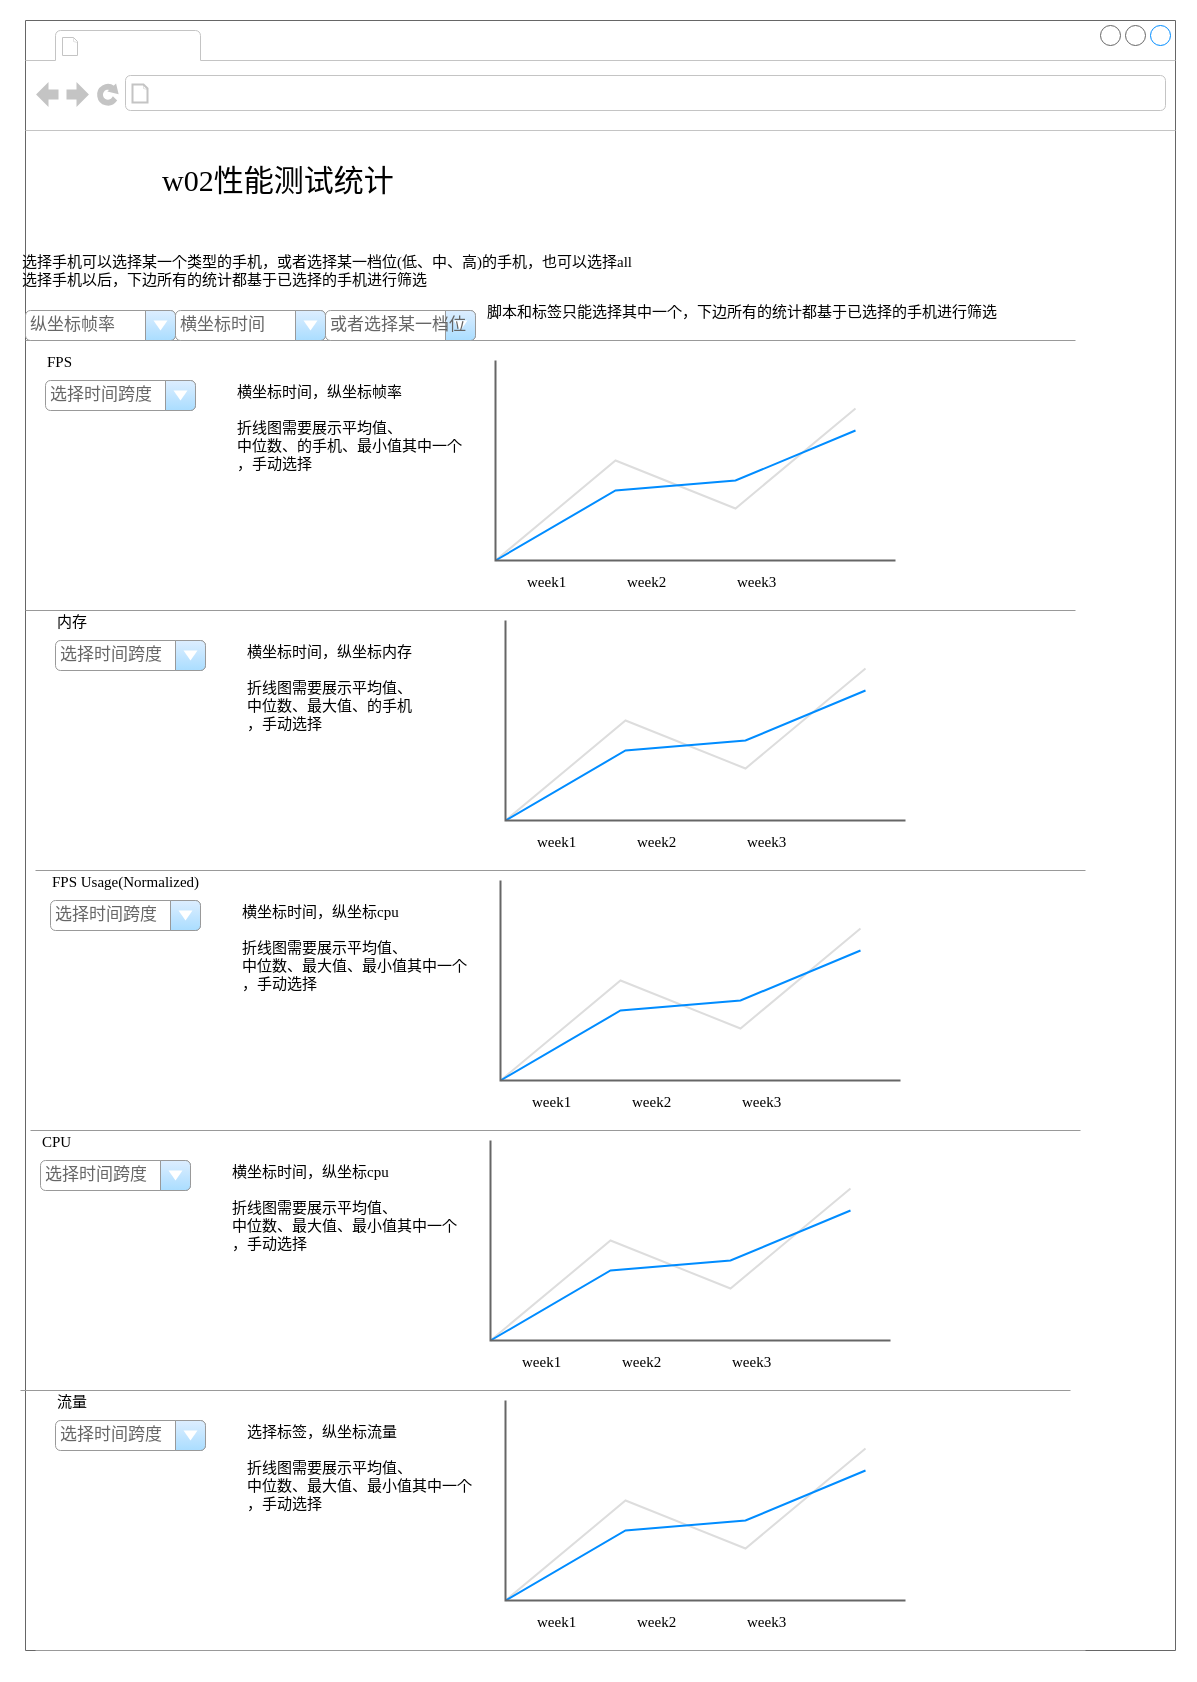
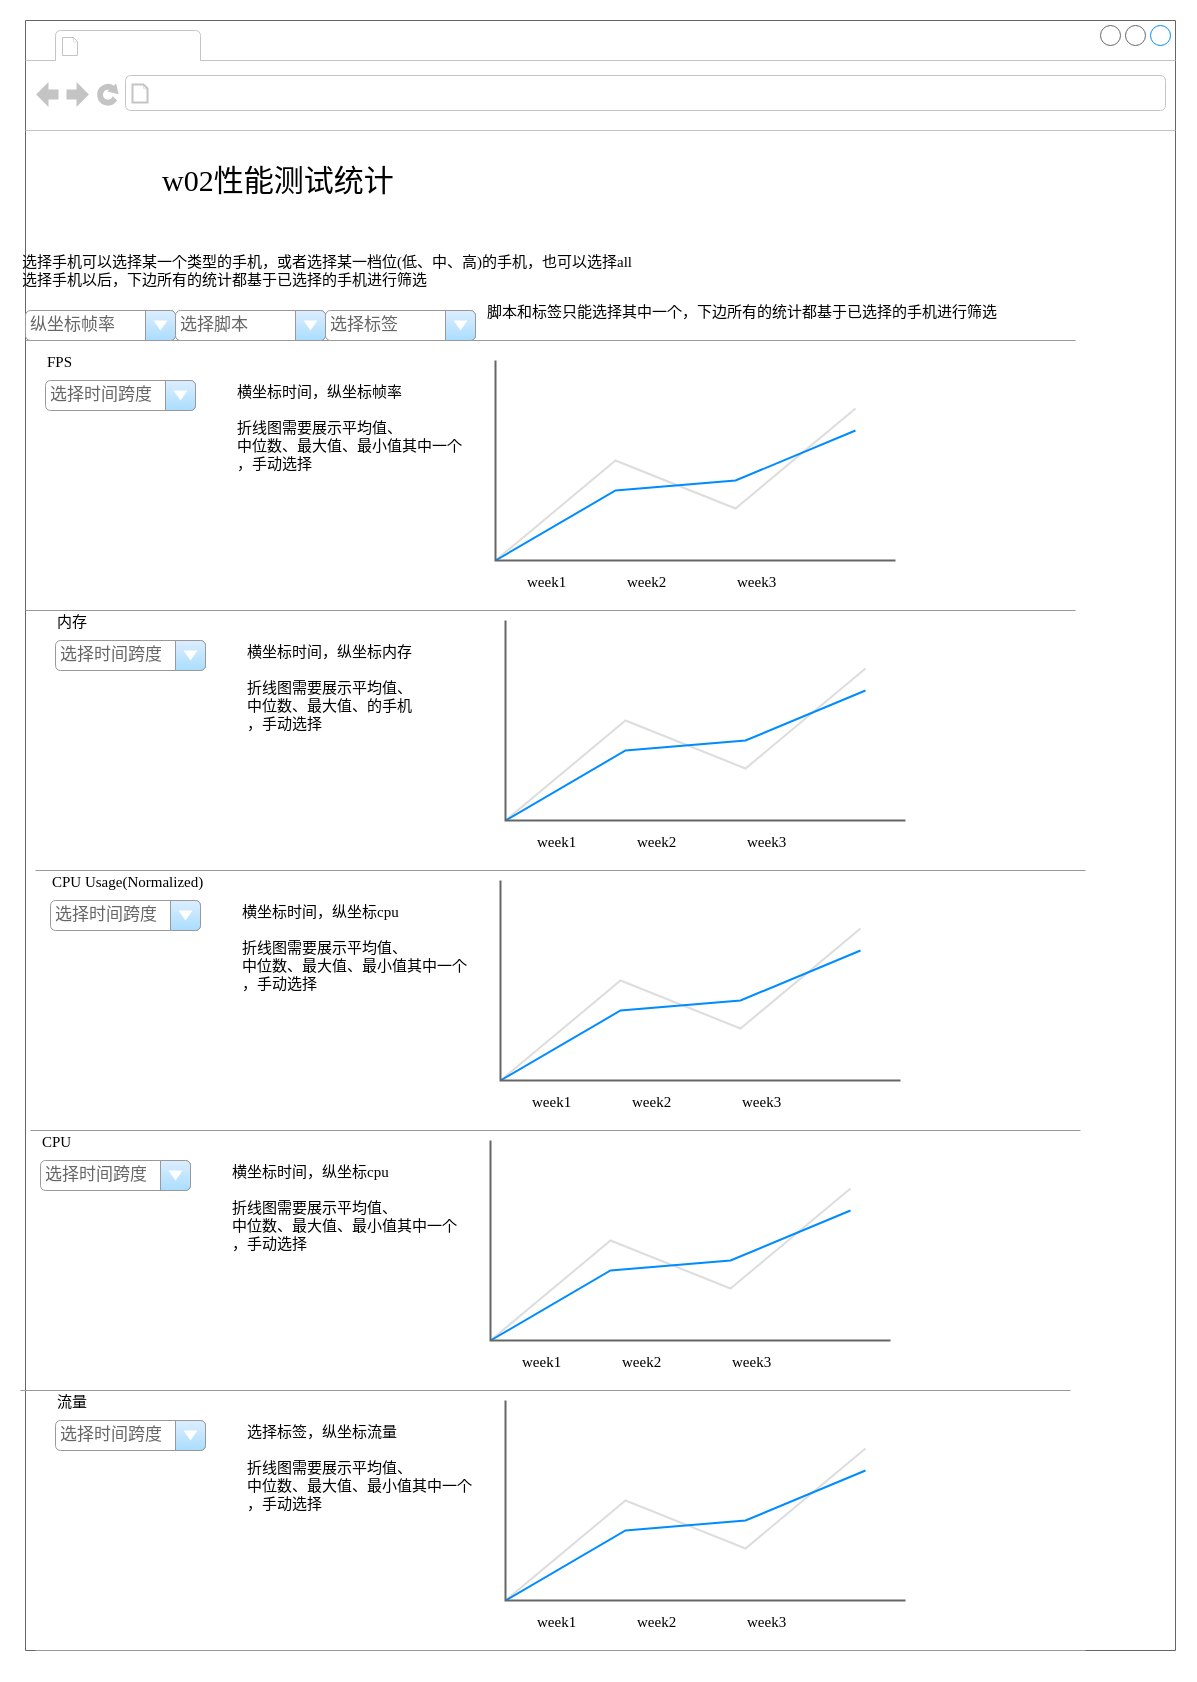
node "横坐标时间": label "横坐标时间" -> "选择脚本"
node "或者选择某一档位": label "或者选择某一档位" -> "选择标签"
node "横坐标时间，纵坐标帧率 折线图需要展示平均值、 中位数、的手机、最小值其中一个 ，手动选择": label "横坐标时间，纵坐标帧率 折线图需要展示平均值、 中位数、的手机、最小值其中一个 ，手动选择" -> "横坐标时间，纵坐标帧率 折线图需要展示平均值、 中位数、最大值、最小值其中一个 ，手动选择"
node "FPS Usage(Normalized)": label "FPS Usage(Normalized)" -> "CPU Usage(Normalized)"
